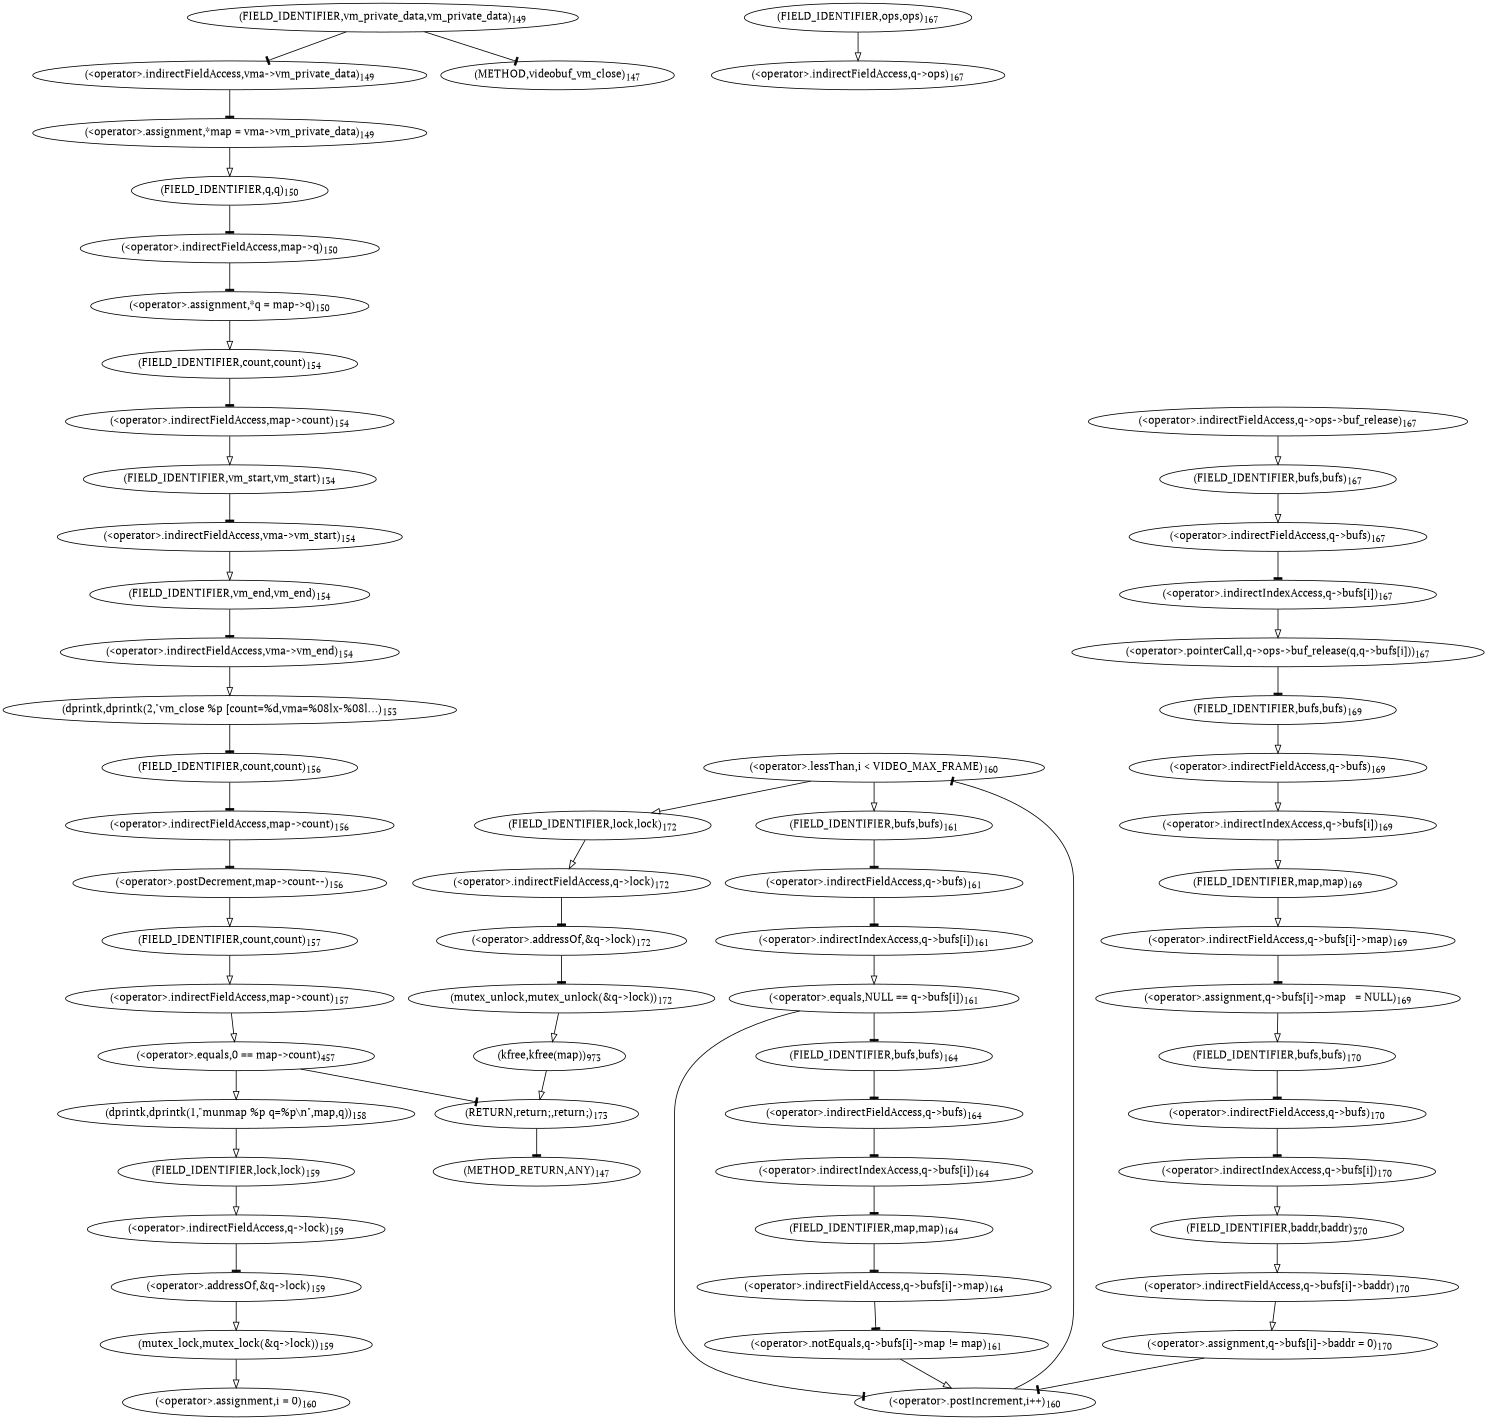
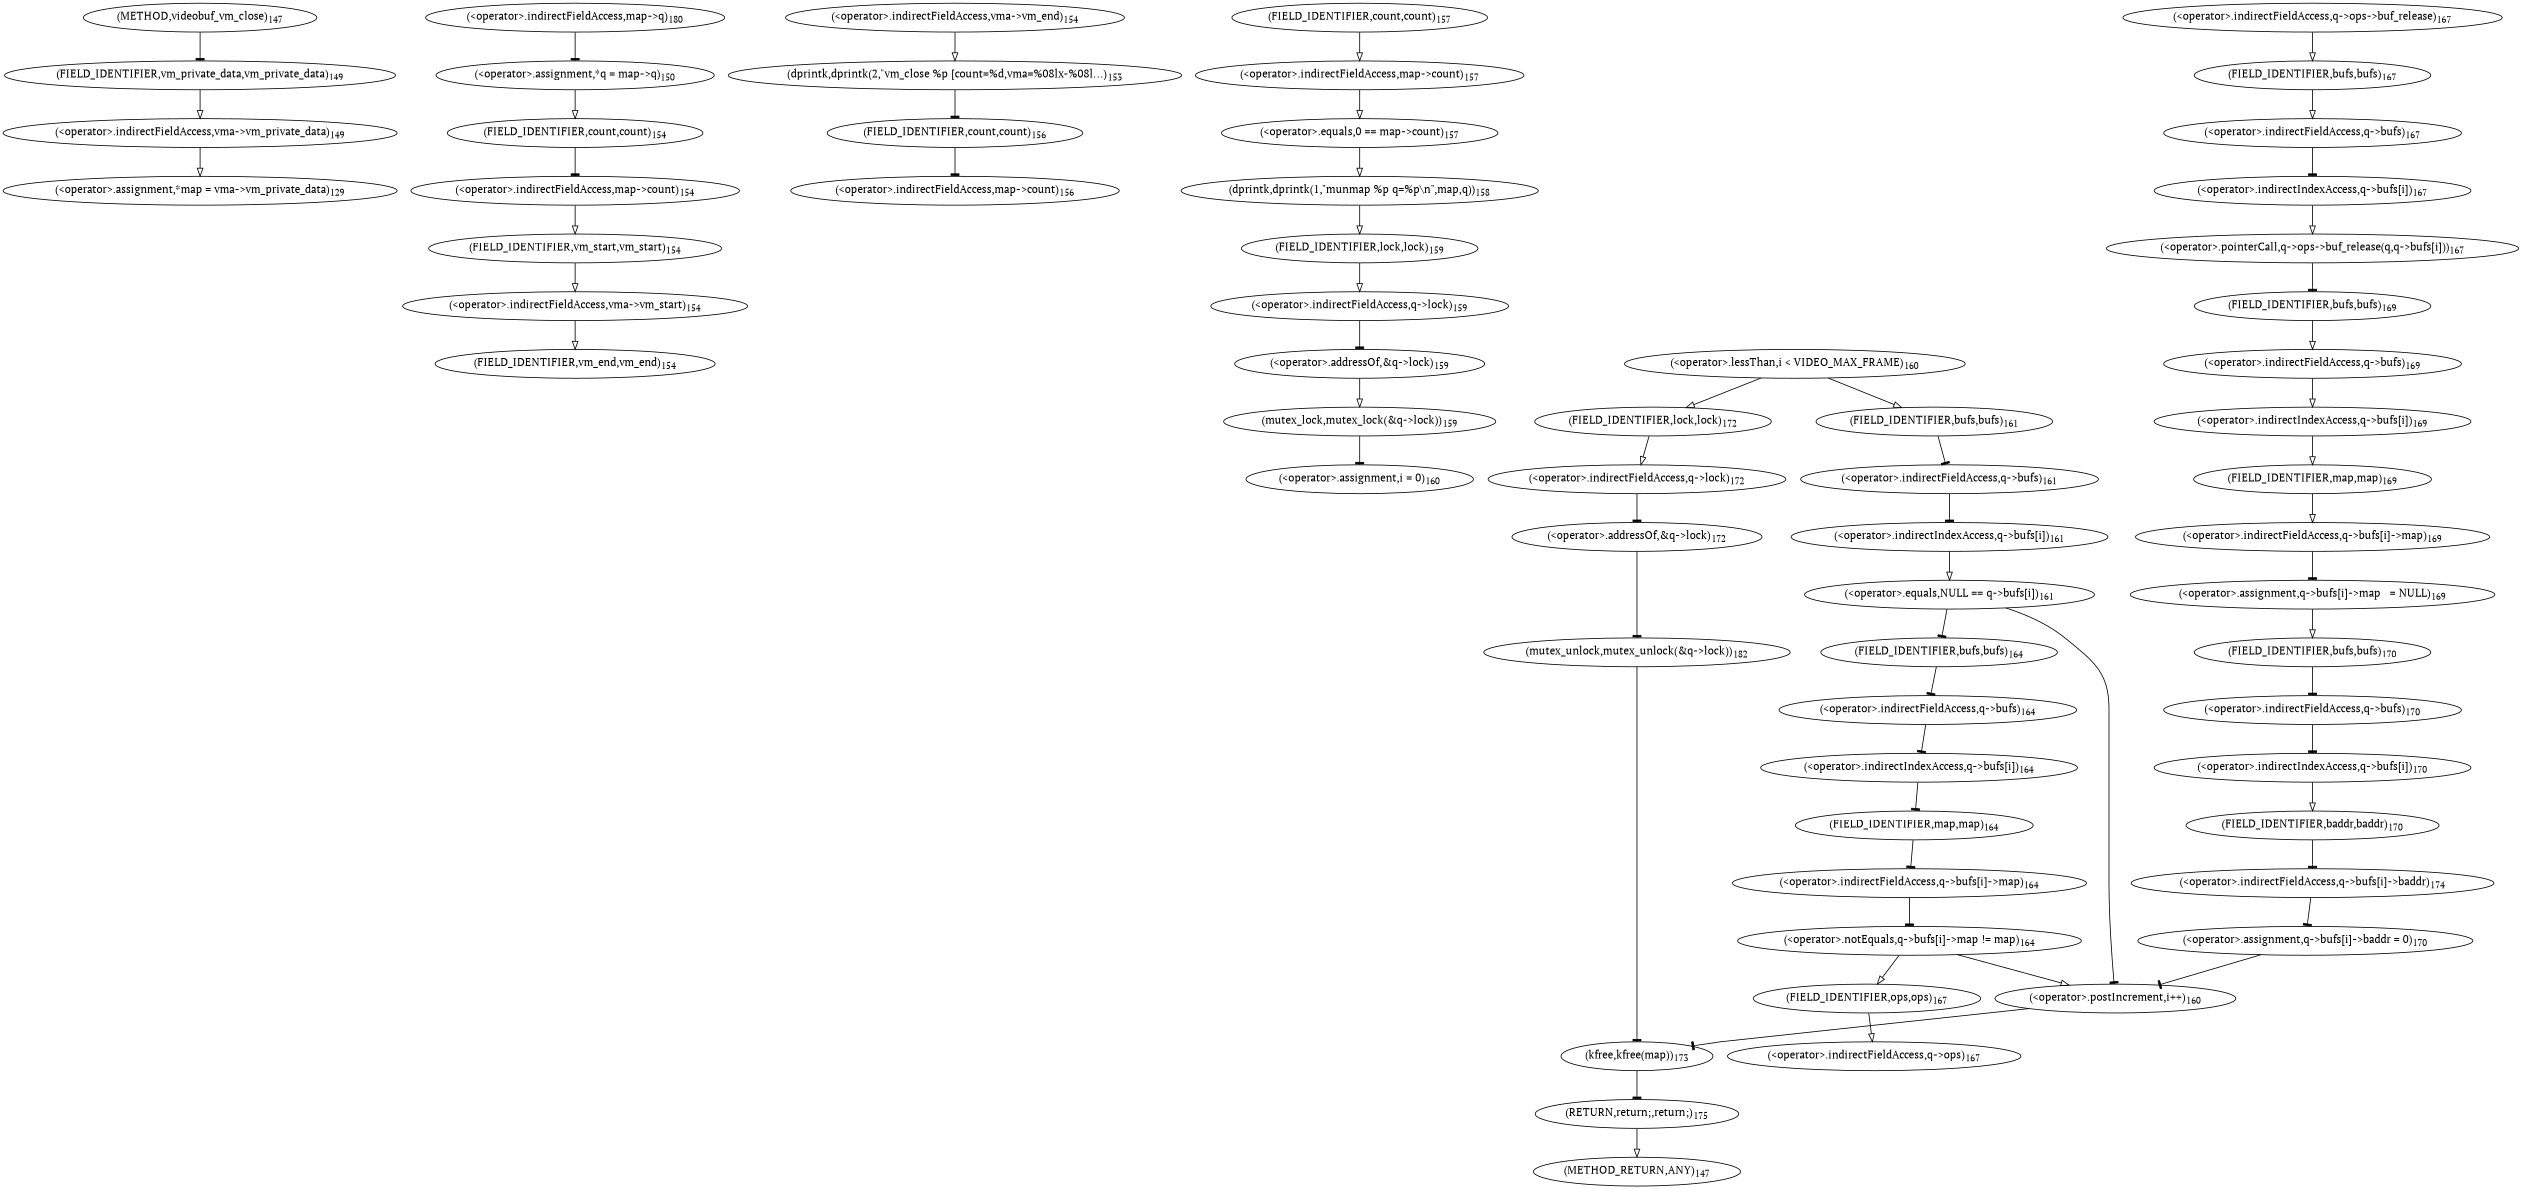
edge "(FIELD_IDENTIFIER,vm_private_data,vm_private_data)" -> "(<operator>.indirectFieldAccess,vma->vm_private_data)": arrowhead tee -> onormal
edge "(FIELD_IDENTIFIER,vm_private_data,vm_private_data)" -> "(METHOD,videobuf_vm_close)": reversed
edge "(<operator>.indirectFieldAccess,vma->vm_private_data)" -> "(<operator>.assignment,*map = vma->vm_private_data)": arrowhead tee -> onormal
node "(<operator>.assignment,*map = vma->vm_private_data)": text "149" -> "129"
node "(FIELD_IDENTIFIER,q,q)": removed
node "(<operator>.indirectFieldAccess,map->q)": text "150" -> "180"
node "(FIELD_IDENTIFIER,vm_start,vm_start)": text "134" -> "154"
edge "(FIELD_IDENTIFIER,vm_start,vm_start)" -> "(<operator>.indirectFieldAccess,vma->vm_start)": arrowhead tee -> onormal
edge "(FIELD_IDENTIFIER,vm_end,vm_end)" -> "(<operator>.indirectFieldAccess,vma->vm_end)": removed
node "(<operator>.postDecrement,map->count--)": removed
edge "(<operator>.notEquals,q->bufs[i]->map != map)" -> "(FIELD_IDENTIFIER,ops,ops)": added
node "(mutex_unlock,mutex_unlock(&q->lock))": text "172" -> "182"
edge "(mutex_unlock,mutex_unlock(&q->lock))" -> "(kfree,kfree(map))": arrowhead onormal -> tee
node "(<operator>.equals,0 == map->count)": text "457" -> "157"
node "(kfree,kfree(map))": text "973" -> "173"
edge "(<operator>.postIncrement,i++)" -> "(<operator>.lessThan,i < VIDEO_MAX_FRAME)": now "(<operator>.postIncrement,i++)" -> "(kfree,kfree(map))"
edge "(kfree,kfree(map))" -> "(RETURN,return;,return;)": arrowhead onormal -> tee
edge "(<operator>.equals,0 == map->count)" -> "(RETURN,return;,return;)": removed
node "(RETURN,return;,return;)": text "173" -> "175"
edge "(RETURN,return;,return;)" -> "(METHOD_RETURN,ANY)": arrowhead tee -> onormal
node "(FIELD_IDENTIFIER,baddr,baddr)": text "370" -> "170"
edge "(FIELD_IDENTIFIER,baddr,baddr)" -> "(<operator>.indirectFieldAccess,q->bufs[i]->baddr)": arrowhead onormal -> tee
node "(<operator>.indirectFieldAccess,q->bufs[i]->baddr)": text "170" -> "174"
edge "(<operator>.indirectFieldAccess,q->bufs[i]->baddr)" -> "(<operator>.assignment,q->bufs[i]->baddr = 0)": arrowhead onormal -> tee
node "(<operator>.notEquals,q->bufs[i]->map != map)": text "161" -> "164"
edge "(mutex_lock,mutex_lock(&q->lock))" -> "(<operator>.assignment,i = 0)": arrowhead onormal -> tee
